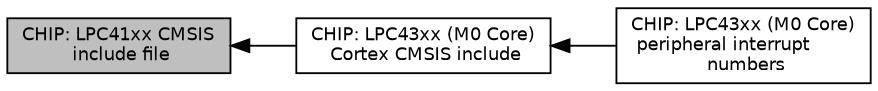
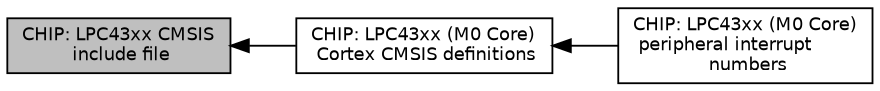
node "CHIP: LPC41xx CMSIS include file": label "CHIP: LPC41xx CMSIS include file" -> "CHIP: LPC43xx CMSIS include file"
node "CHIP: LPC43xx (M0 Core) Cortex CMSIS include": label "CHIP: LPC43xx (M0 Core) Cortex CMSIS include" -> "CHIP: LPC43xx (M0 Core) Cortex CMSIS definitions"
